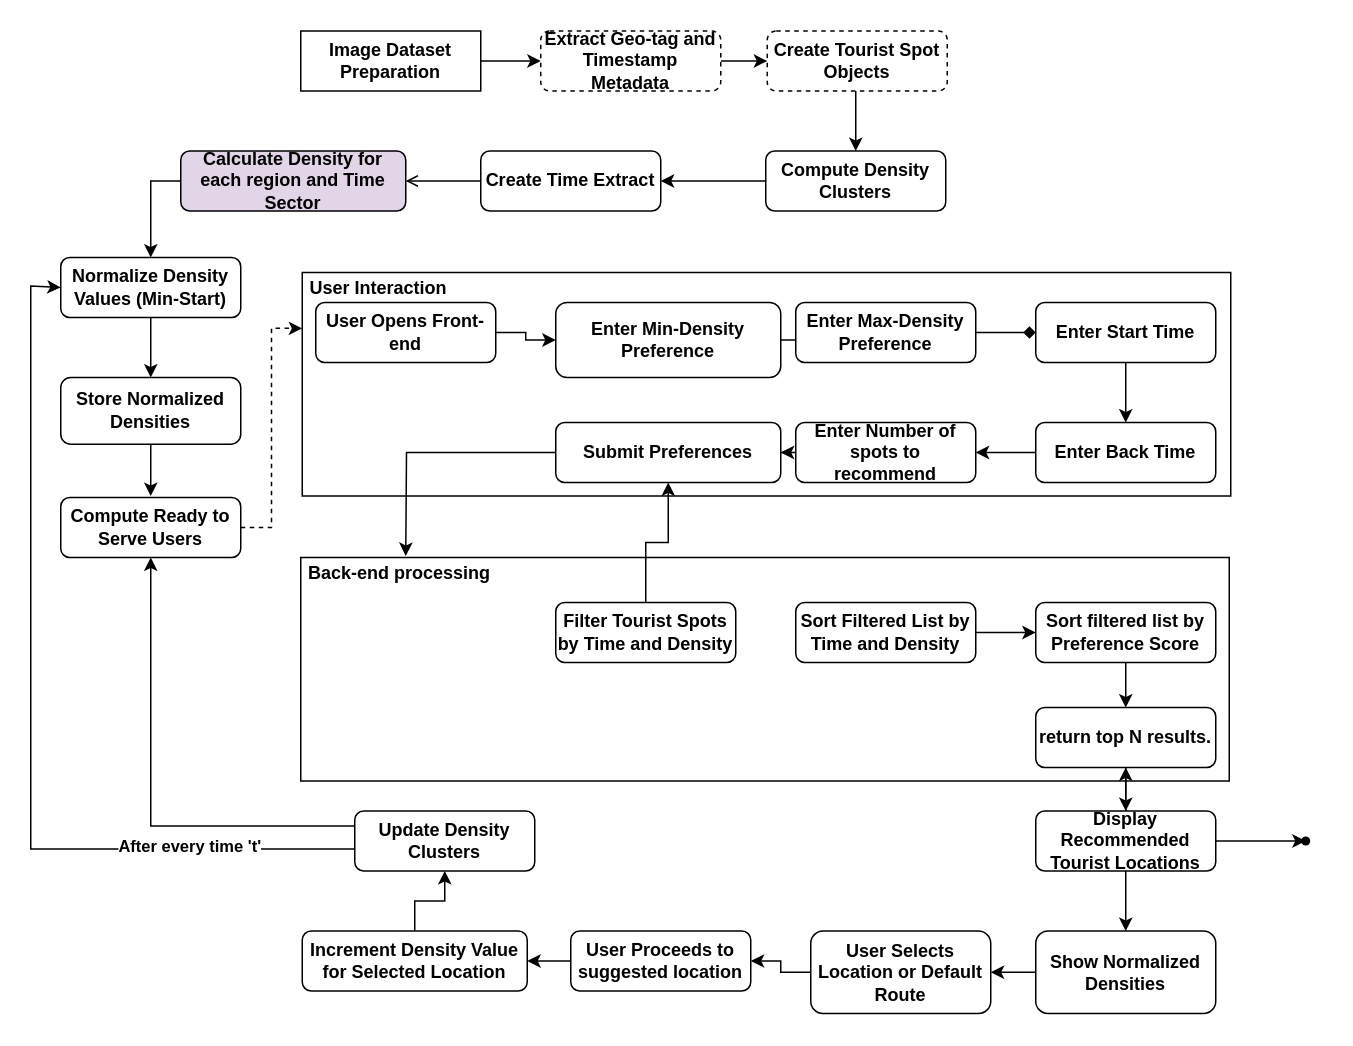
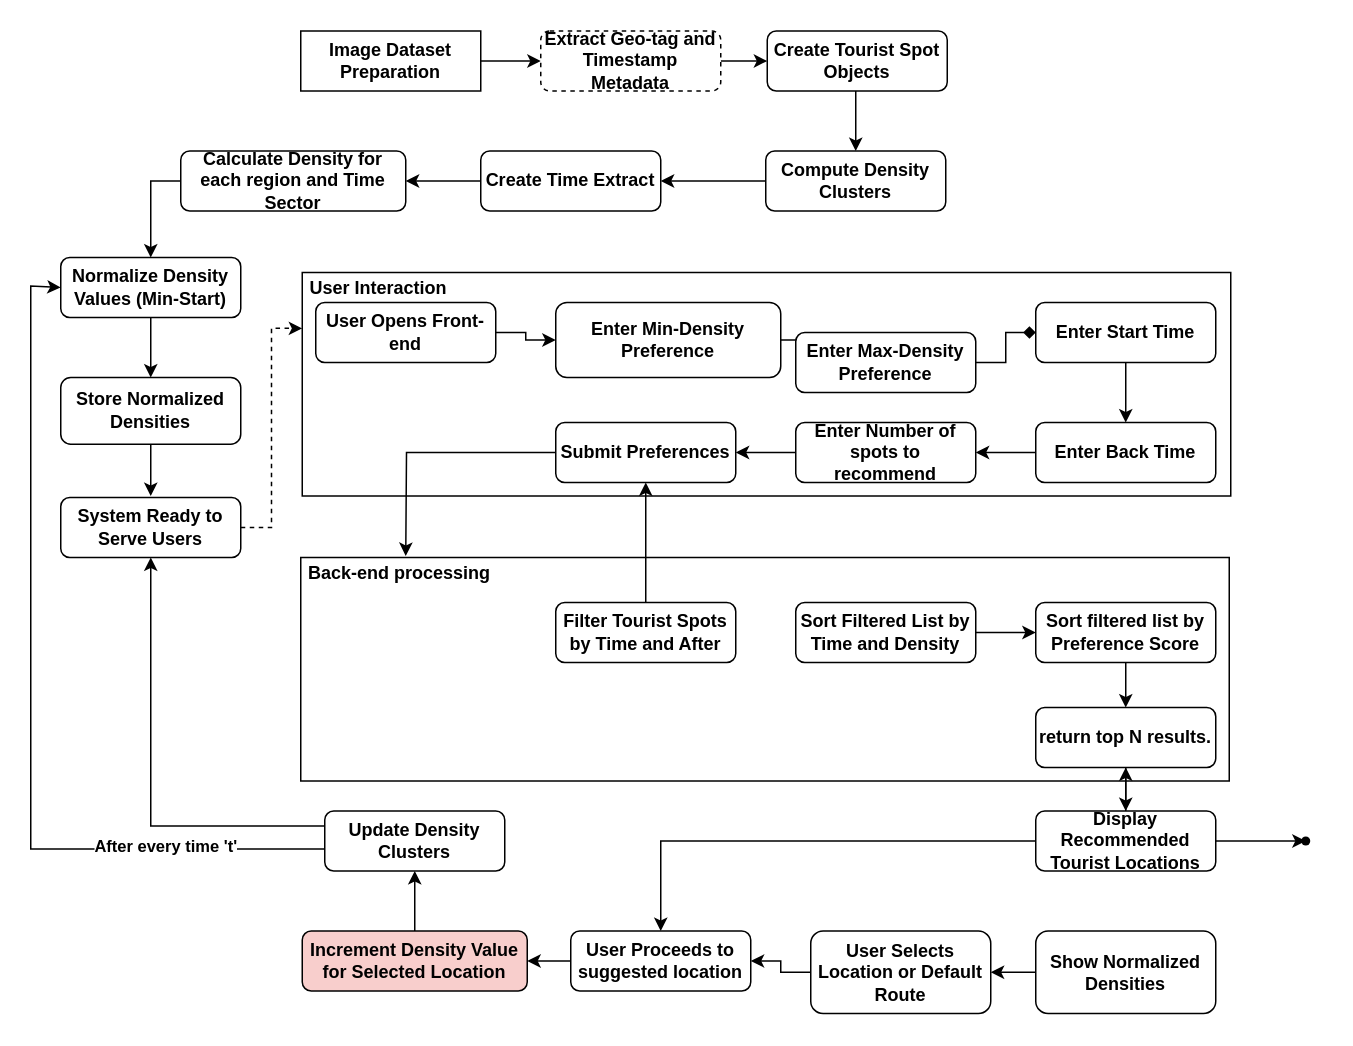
node "Create Tourist Spot Objects": style dashed -> solid
node "Calculate Density for each region and Time Sector": fillcolor #e1d5e7 -> #ffffff
edge "Create Time Extract" -> "Calculate Density for each region and Time Sector": arrowhead open -> classic
node "Enter Max-Density Preference": moved (886, 332) -> (886, 362)
node "Submit Preferences": size 225x60 -> 180x60
node "Compute Ready to Serve Users": label "Compute Ready to Serve Users" -> "System Ready to Serve Users"
node "Filter Tourist Spots by Time and Density": label "Filter Tourist Spots by Time and Density" -> "Filter Tourist Spots by Time and After"
node "Update Density Clusters": moved (445, 841) -> (415, 841)
edge "Display Recommended Tourist Locations" -> "Show Normalized Densities": now "Display Recommended Tourist Locations" -> "User Proceeds to suggested location"
node "Increment Density Value for Selected Location": fillcolor #ffffff -> #f8cecc
